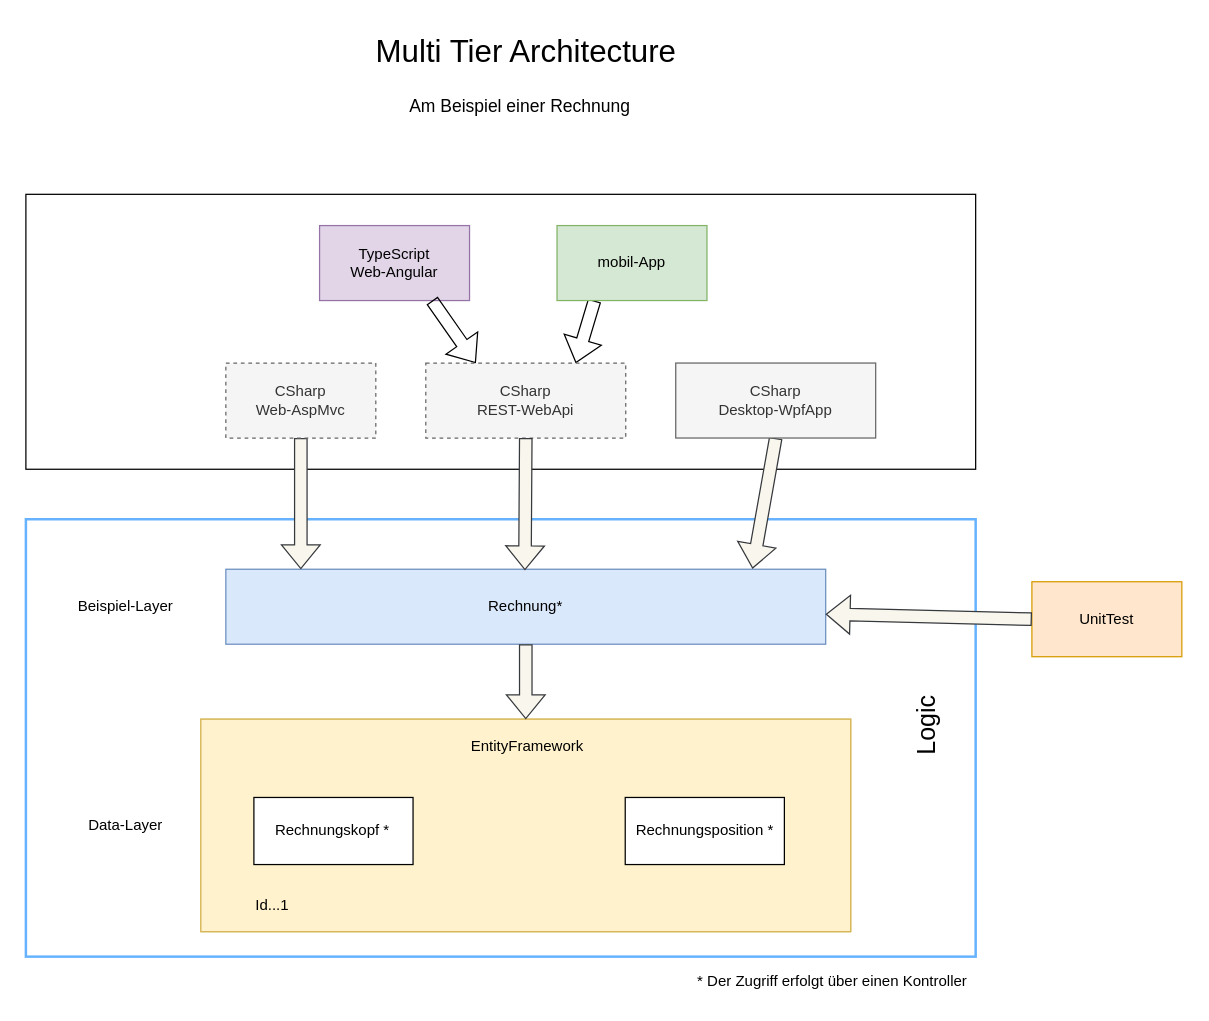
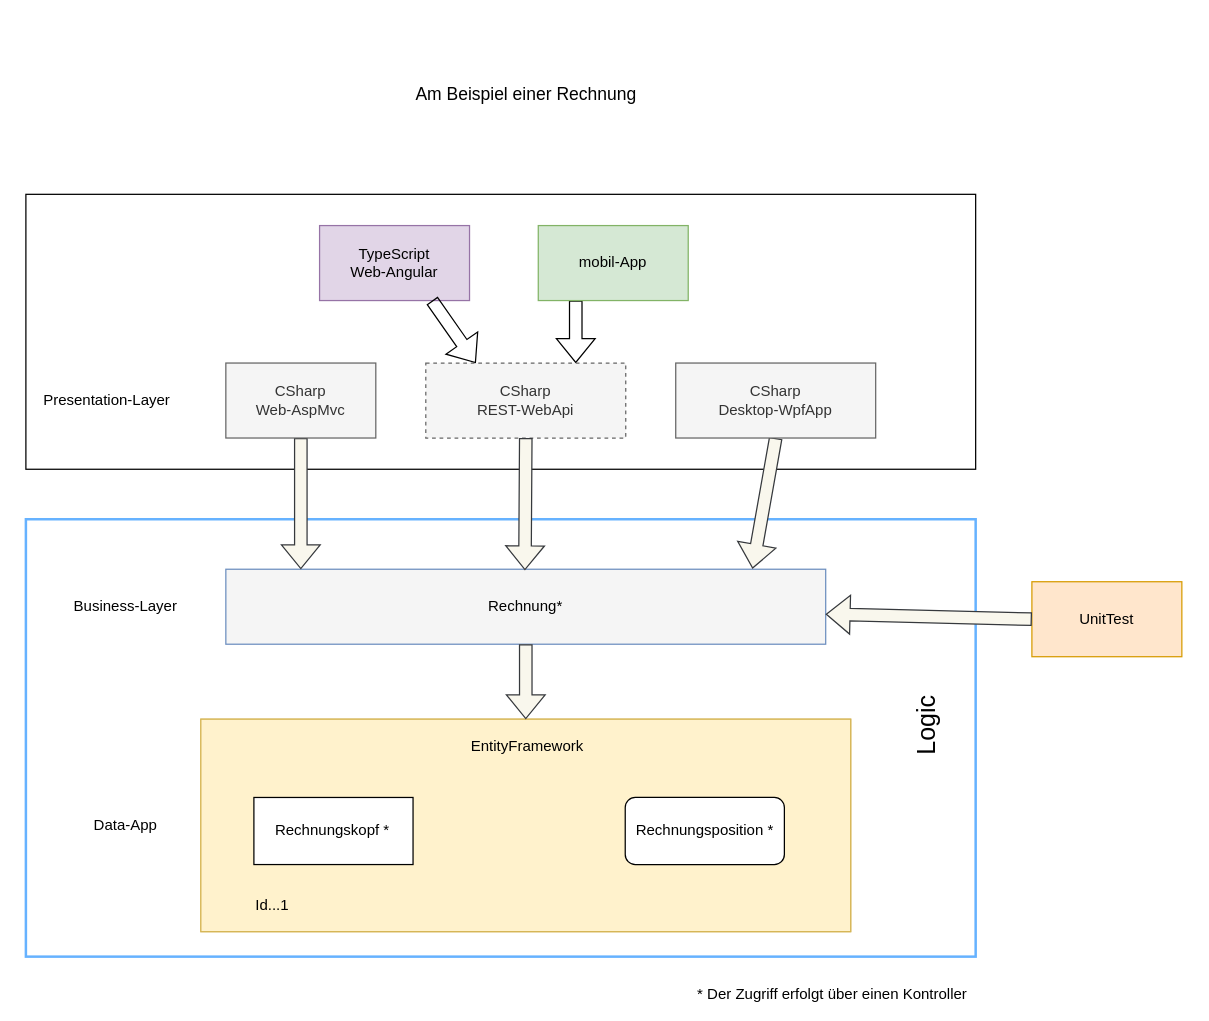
node "Multi Tier Architecture": removed
node "Am Beispiel einer Rechnung": moved (519, 107) -> (526, 94)
node "mobil-App": moved (632, 263) -> (613, 263)
node "Presentation-Layer": added
node "CSharp Web-AspMvc": style dashed -> solid
node "Beispiel-Layer": label "Beispiel-Layer" -> "Business-Layer"
node "Rechnung*": fillcolor #dae8fc -> #f5f5f5
node "Data-Layer": label "Data-Layer" -> "Data-App"
node "Rechnungsposition *": shape rectangle -> rounded rectangle
node "* Der Zugriff erfolgt über einen Kontroller": moved (832, 982) -> (832, 994)
